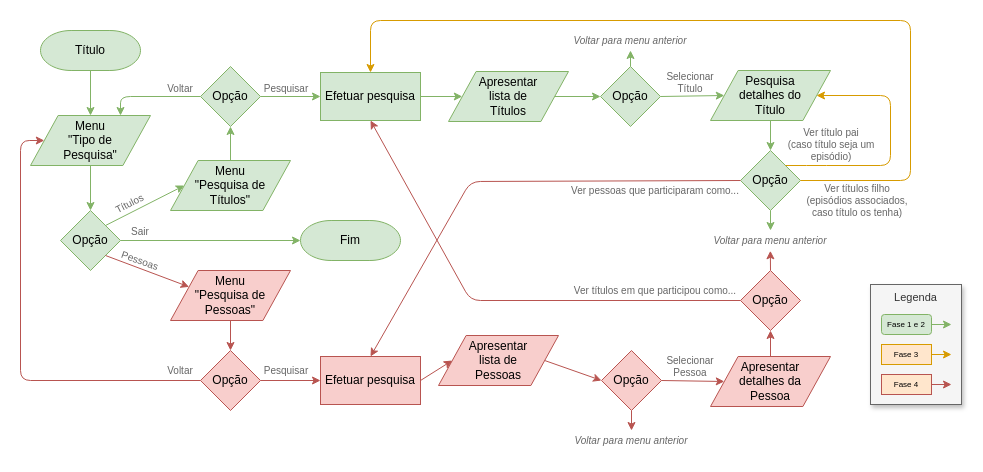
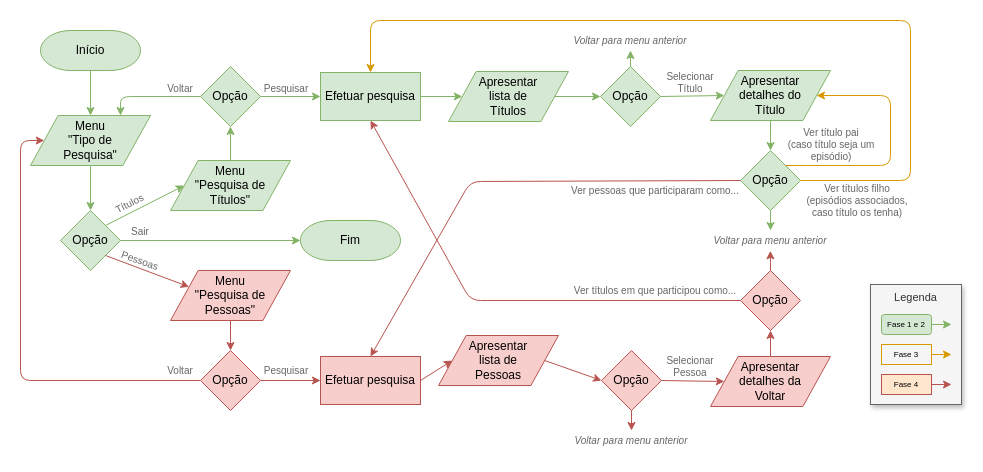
node "Título": label "Título" -> "Início"
node "Pesquisa detalhes do Título": label "Pesquisa detalhes do Título" -> "Apresentar detalhes do Título"
node "Fase 3": fillcolor #ffe6cc -> #f5f5f5
node "Apresentar detalhes da Pessoa": label "Apresentar detalhes da Pessoa" -> "Apresentar detalhes da Voltar"
